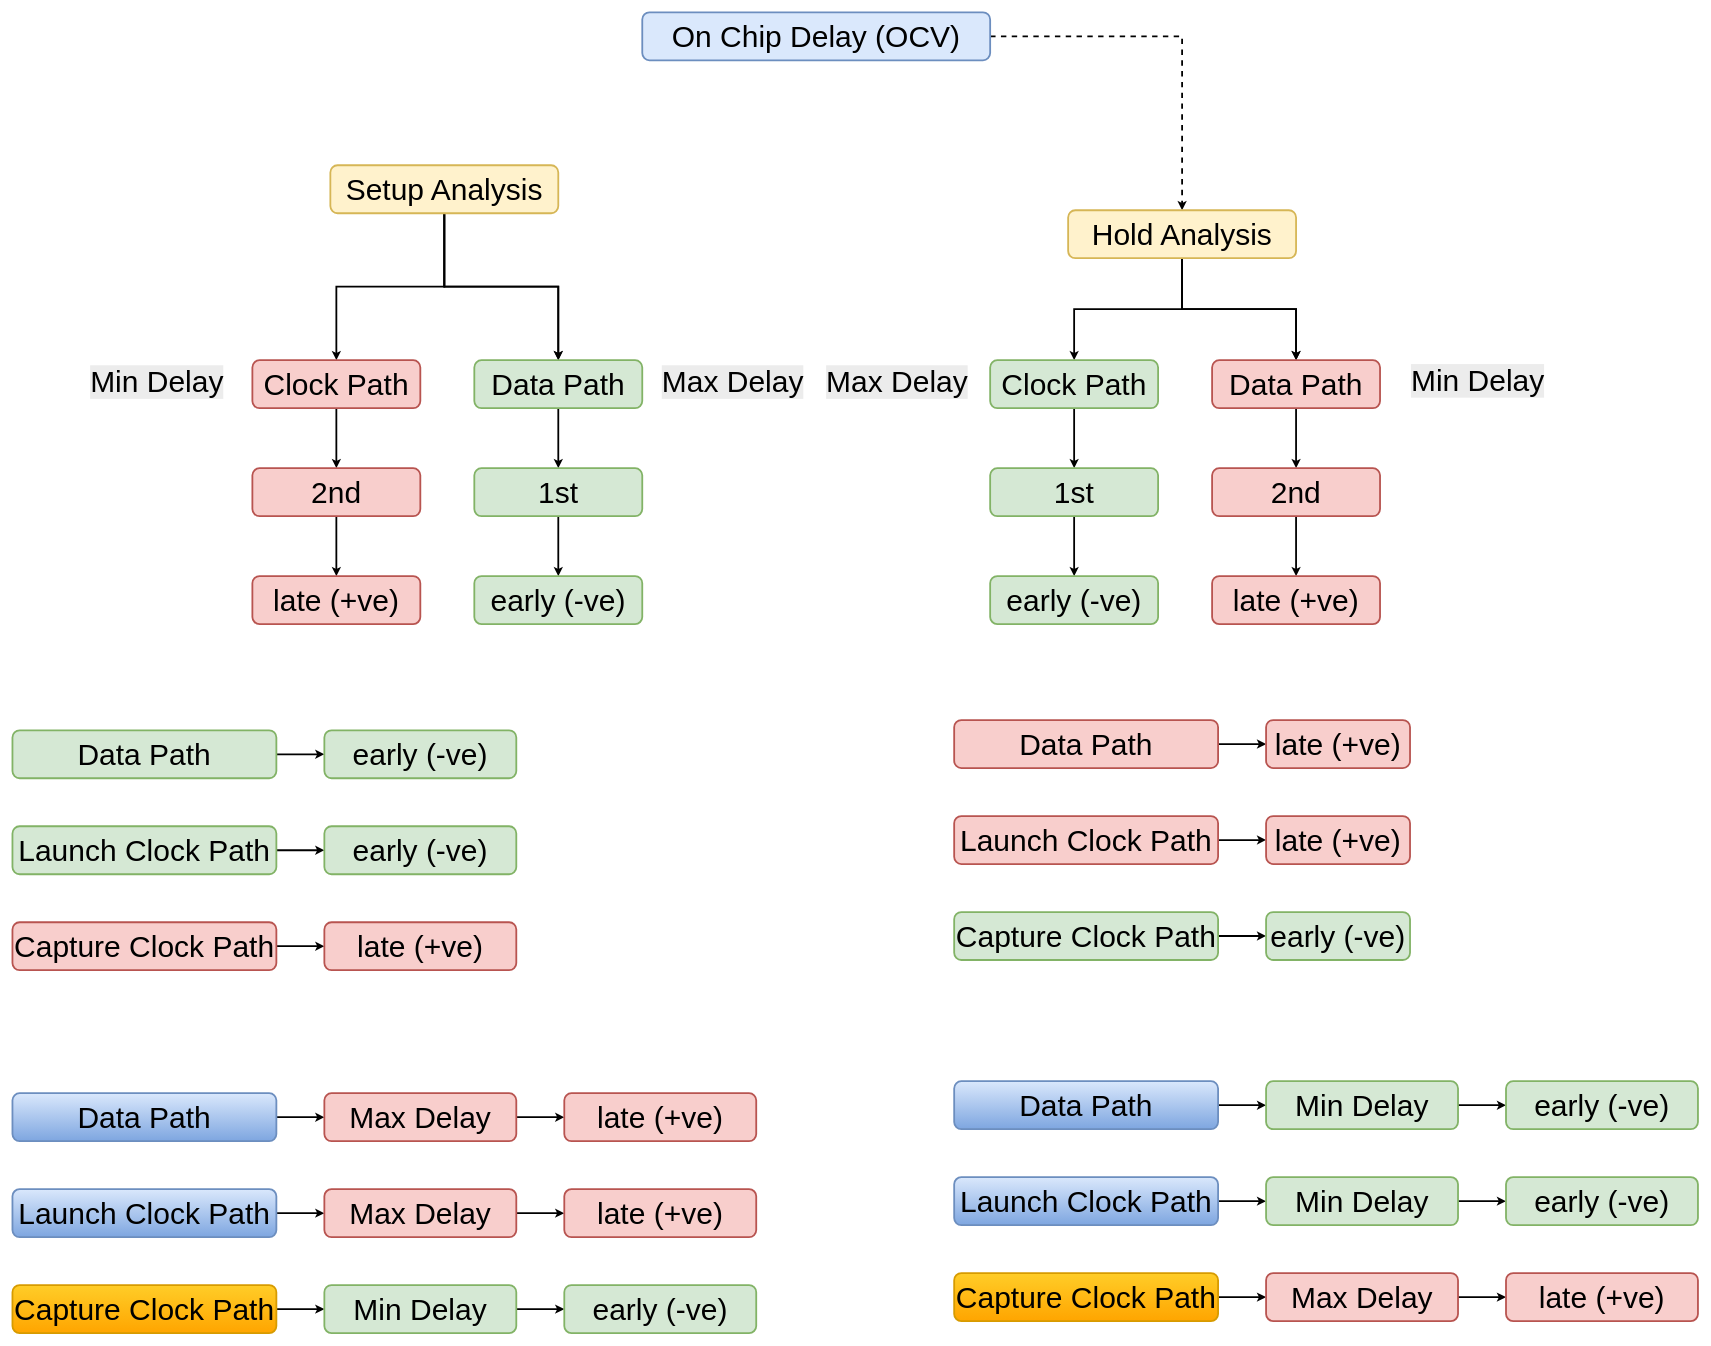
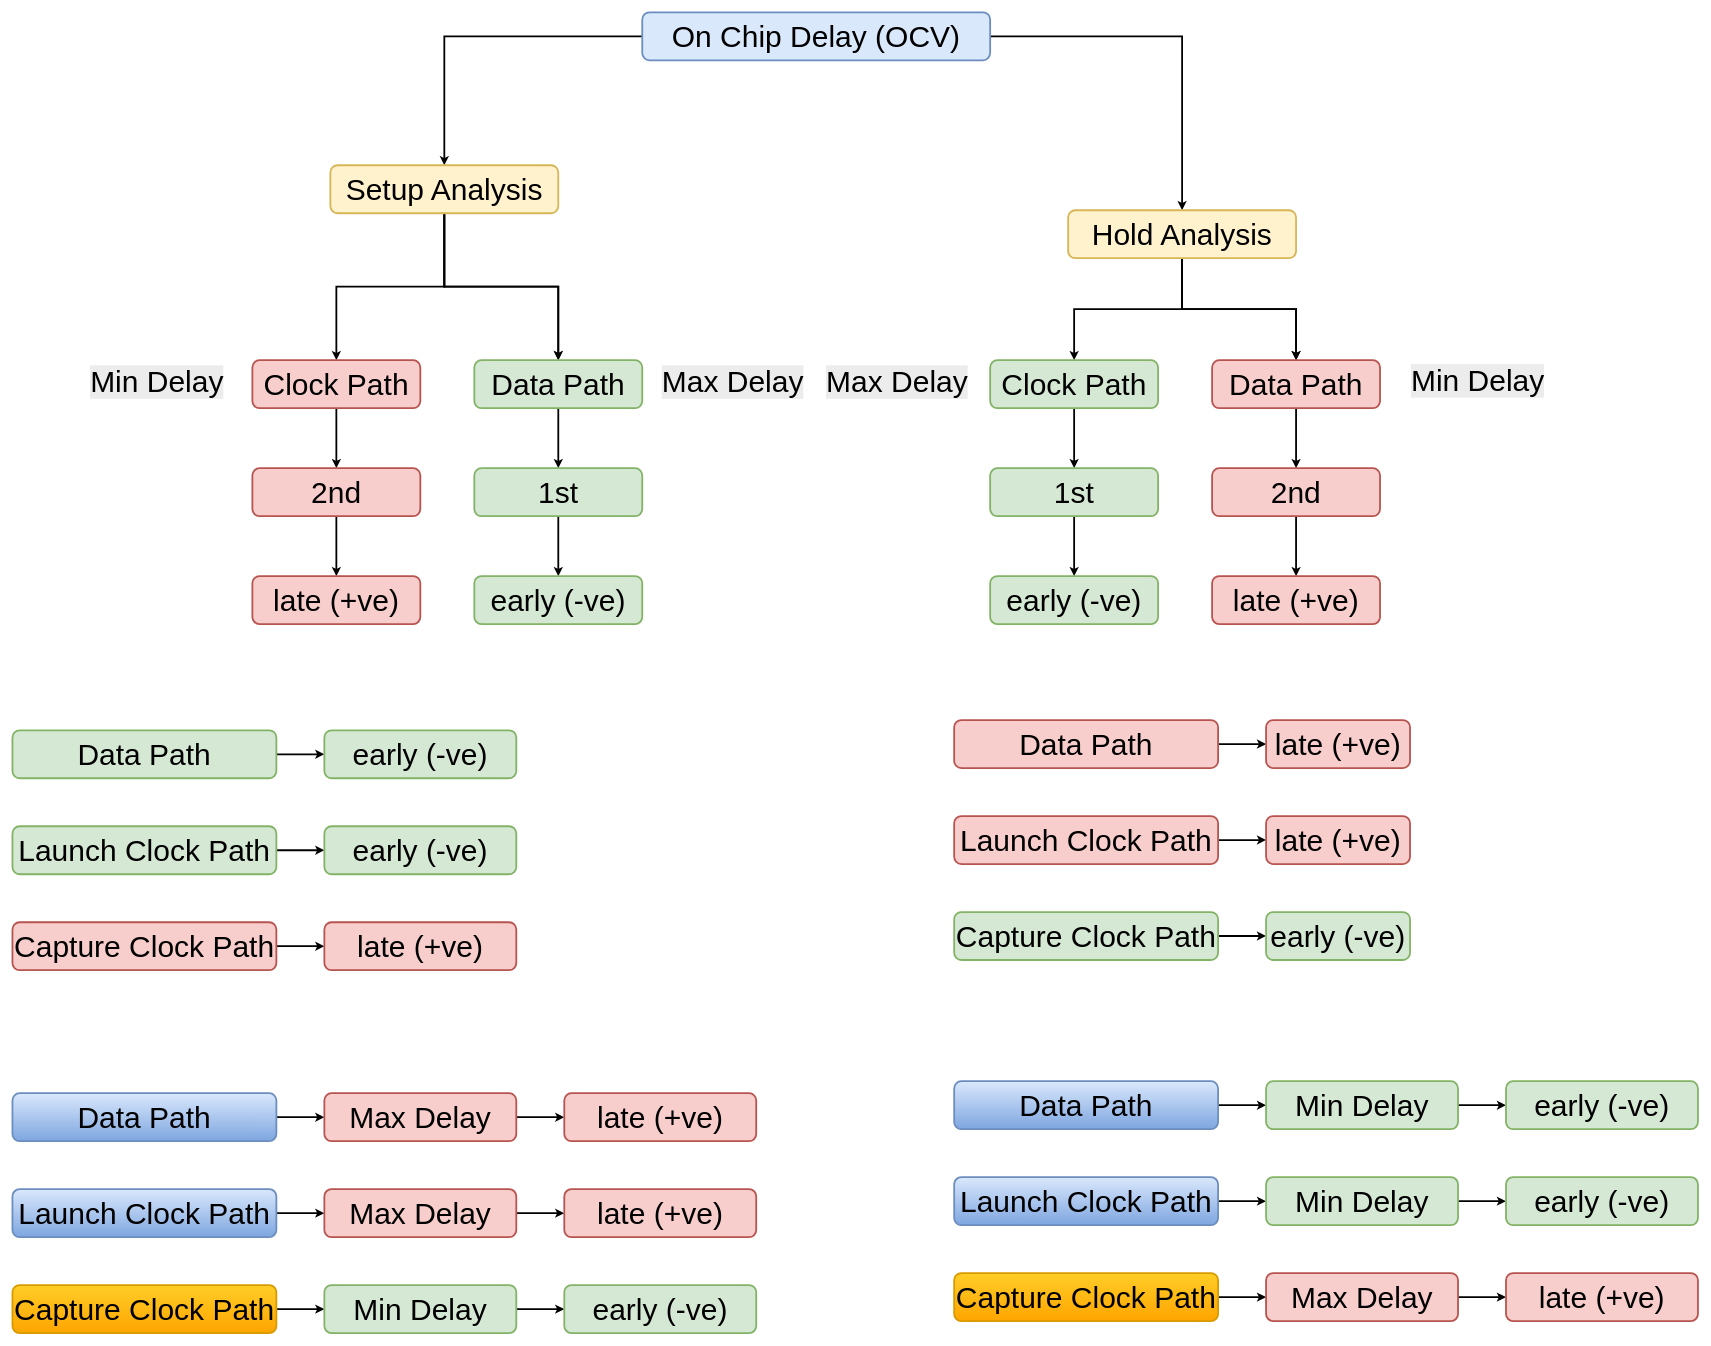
edge "On Chip Delay (OCV)" -> "Setup Analysis": added
edge "On Chip Delay (OCV)" -> "Hold Analysis": style dashed -> solid
